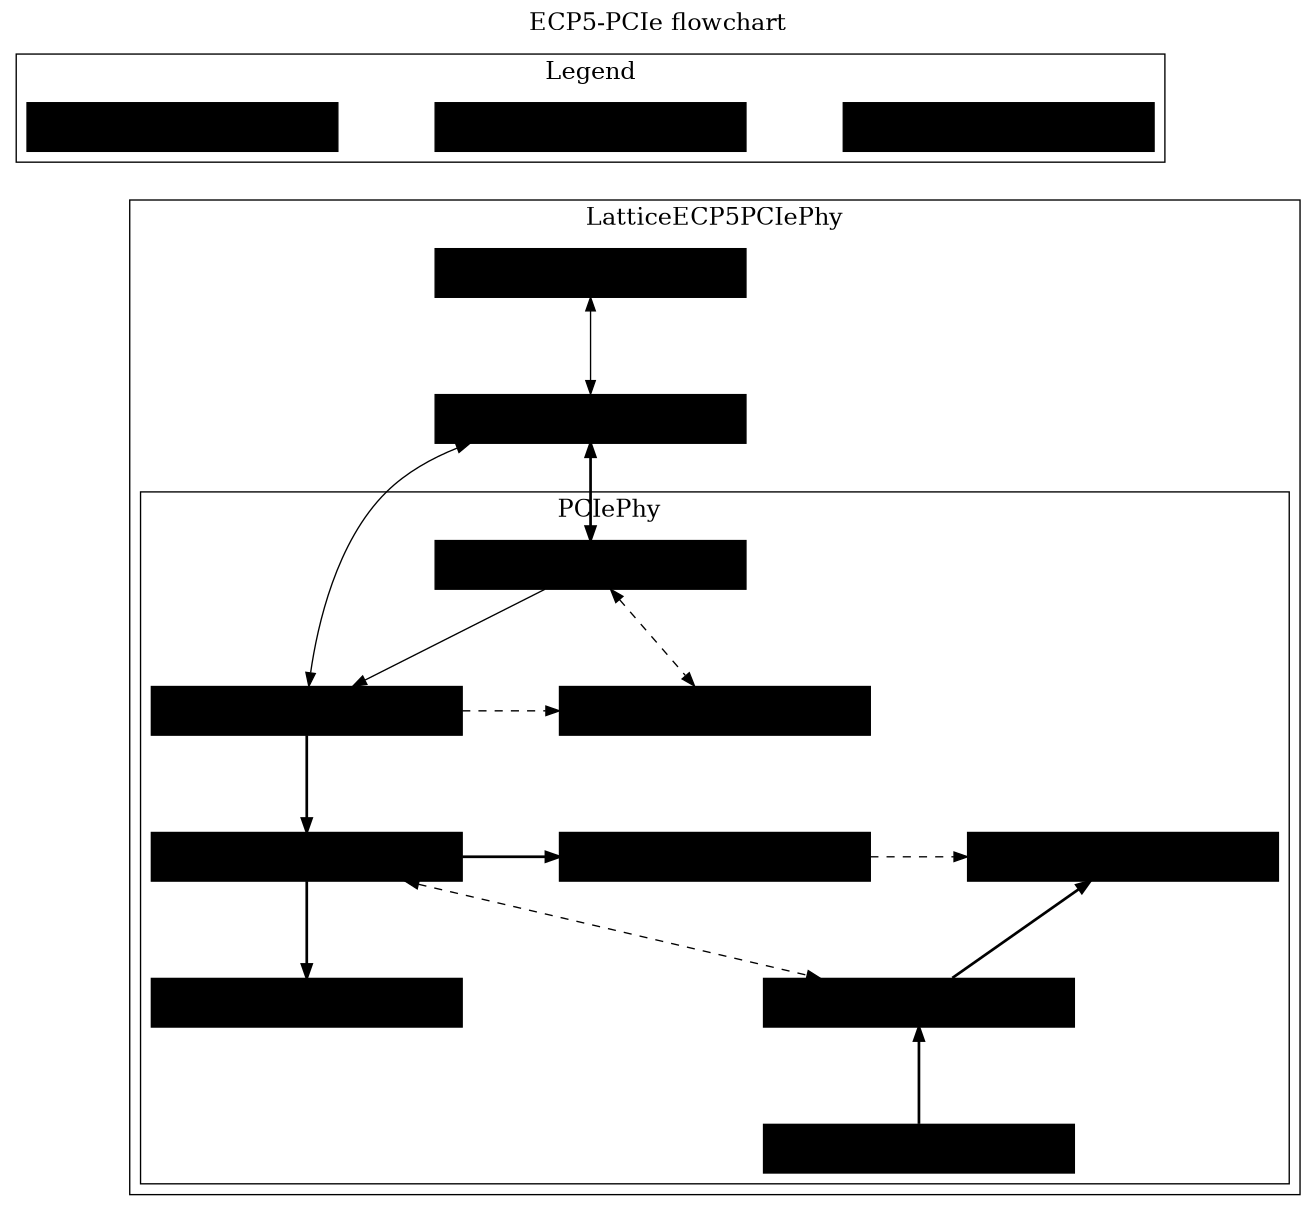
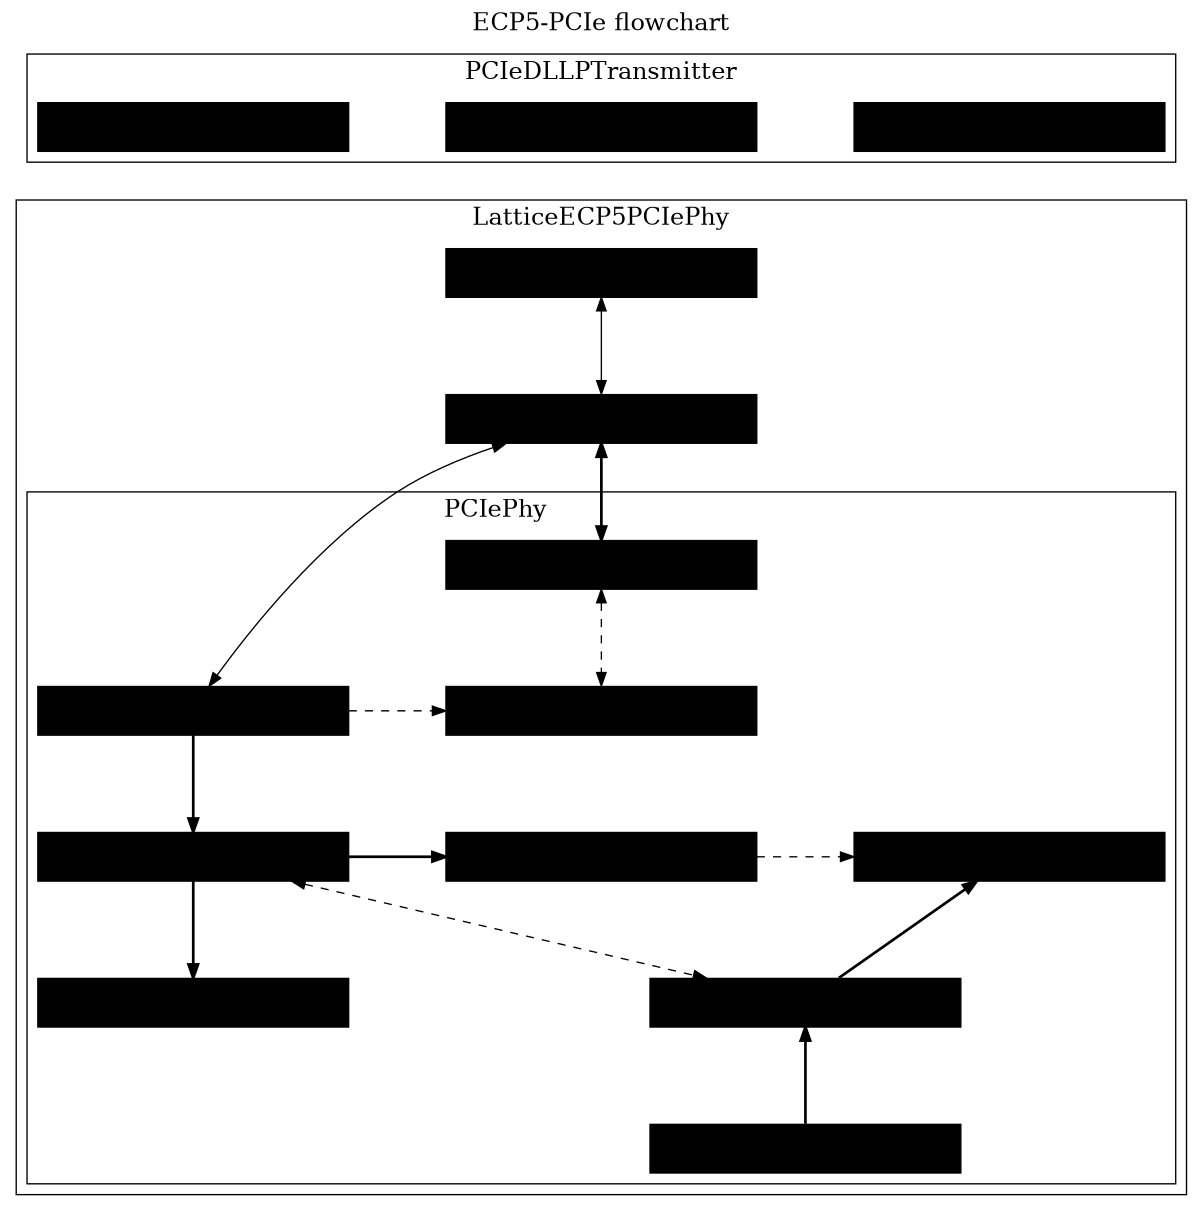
cluster "Legend": label "Legend" -> "PCIeDLLPTransmitter"
edge "PCIeScrambler" -> "PCIePhyRX": removed
